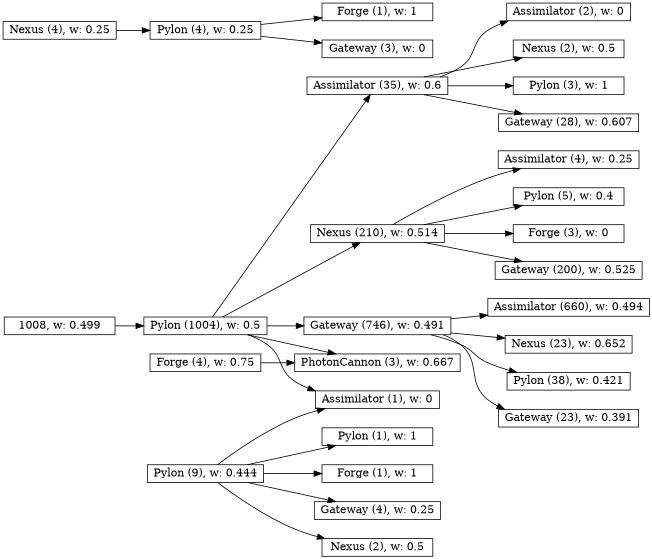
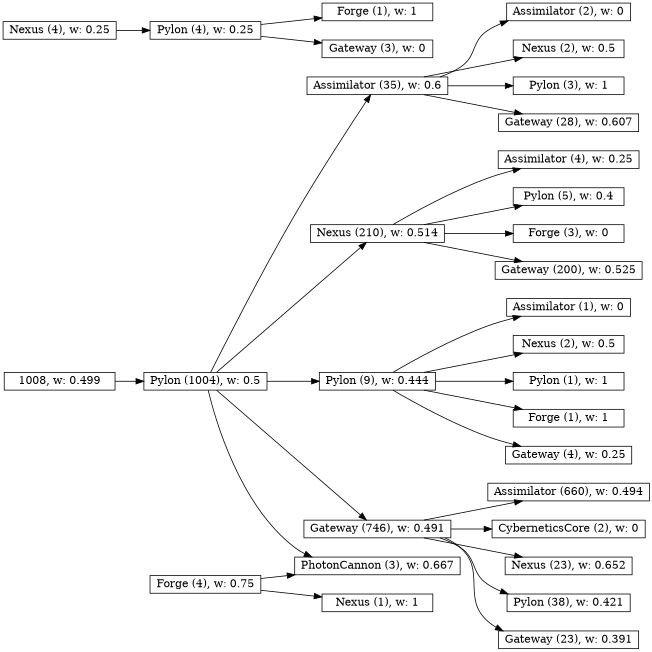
edge "Pylon (1004), w: 0.5" -> "Assimilator (1), w: 0": now "Pylon (1004), w: 0.5" -> "Pylon (9), w: 0.444"
node "CyberneticsCore (2), w: 0": added
node "Nexus (1), w: 1": added
